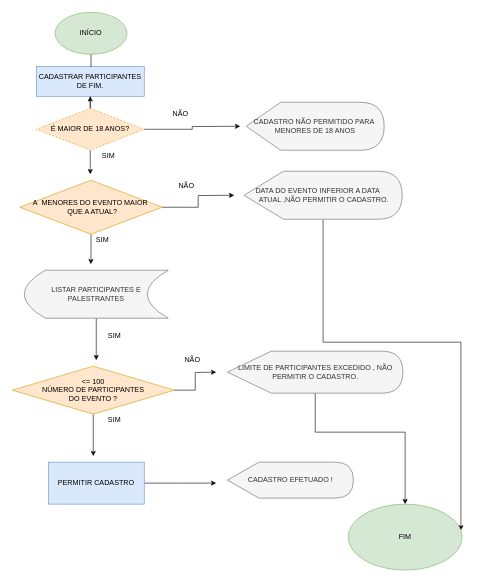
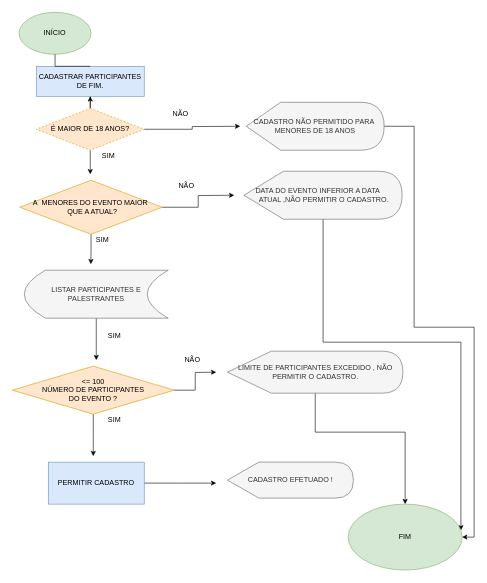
node "INÍCIO": moved (91, 33) -> (55, 33)
edge "CADASTRO NÃO PERMITIDO PARA MENORES DE 18 ANOS" -> "FIM": added
